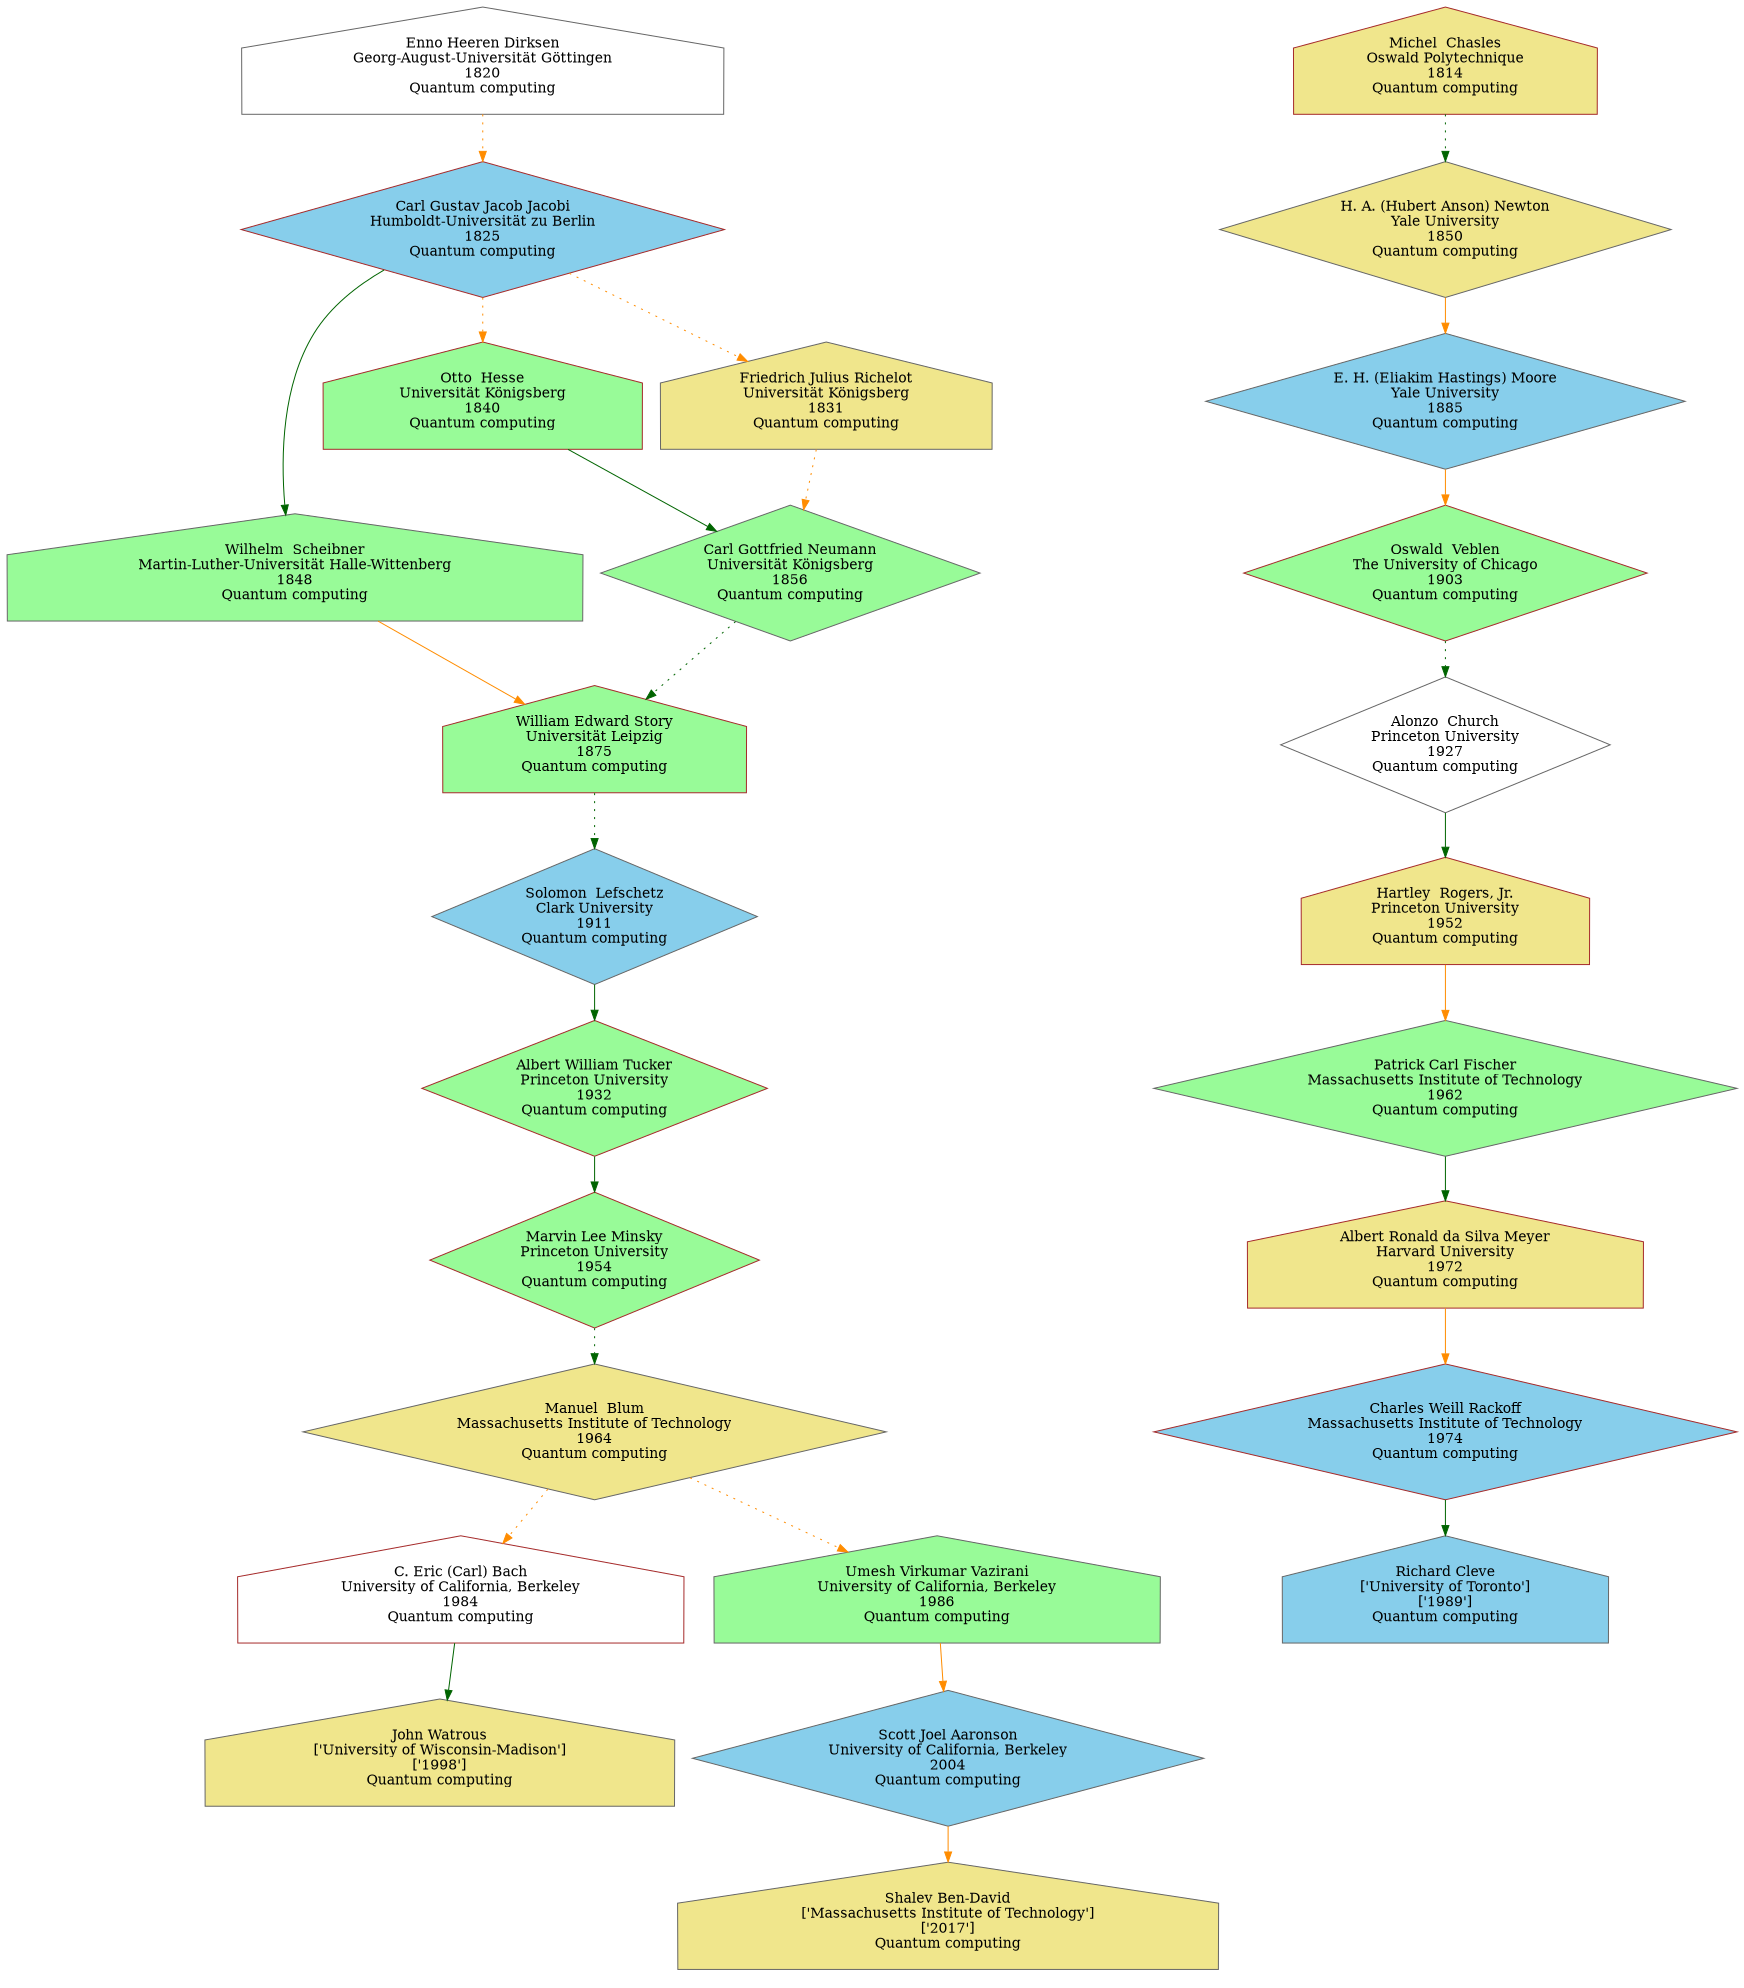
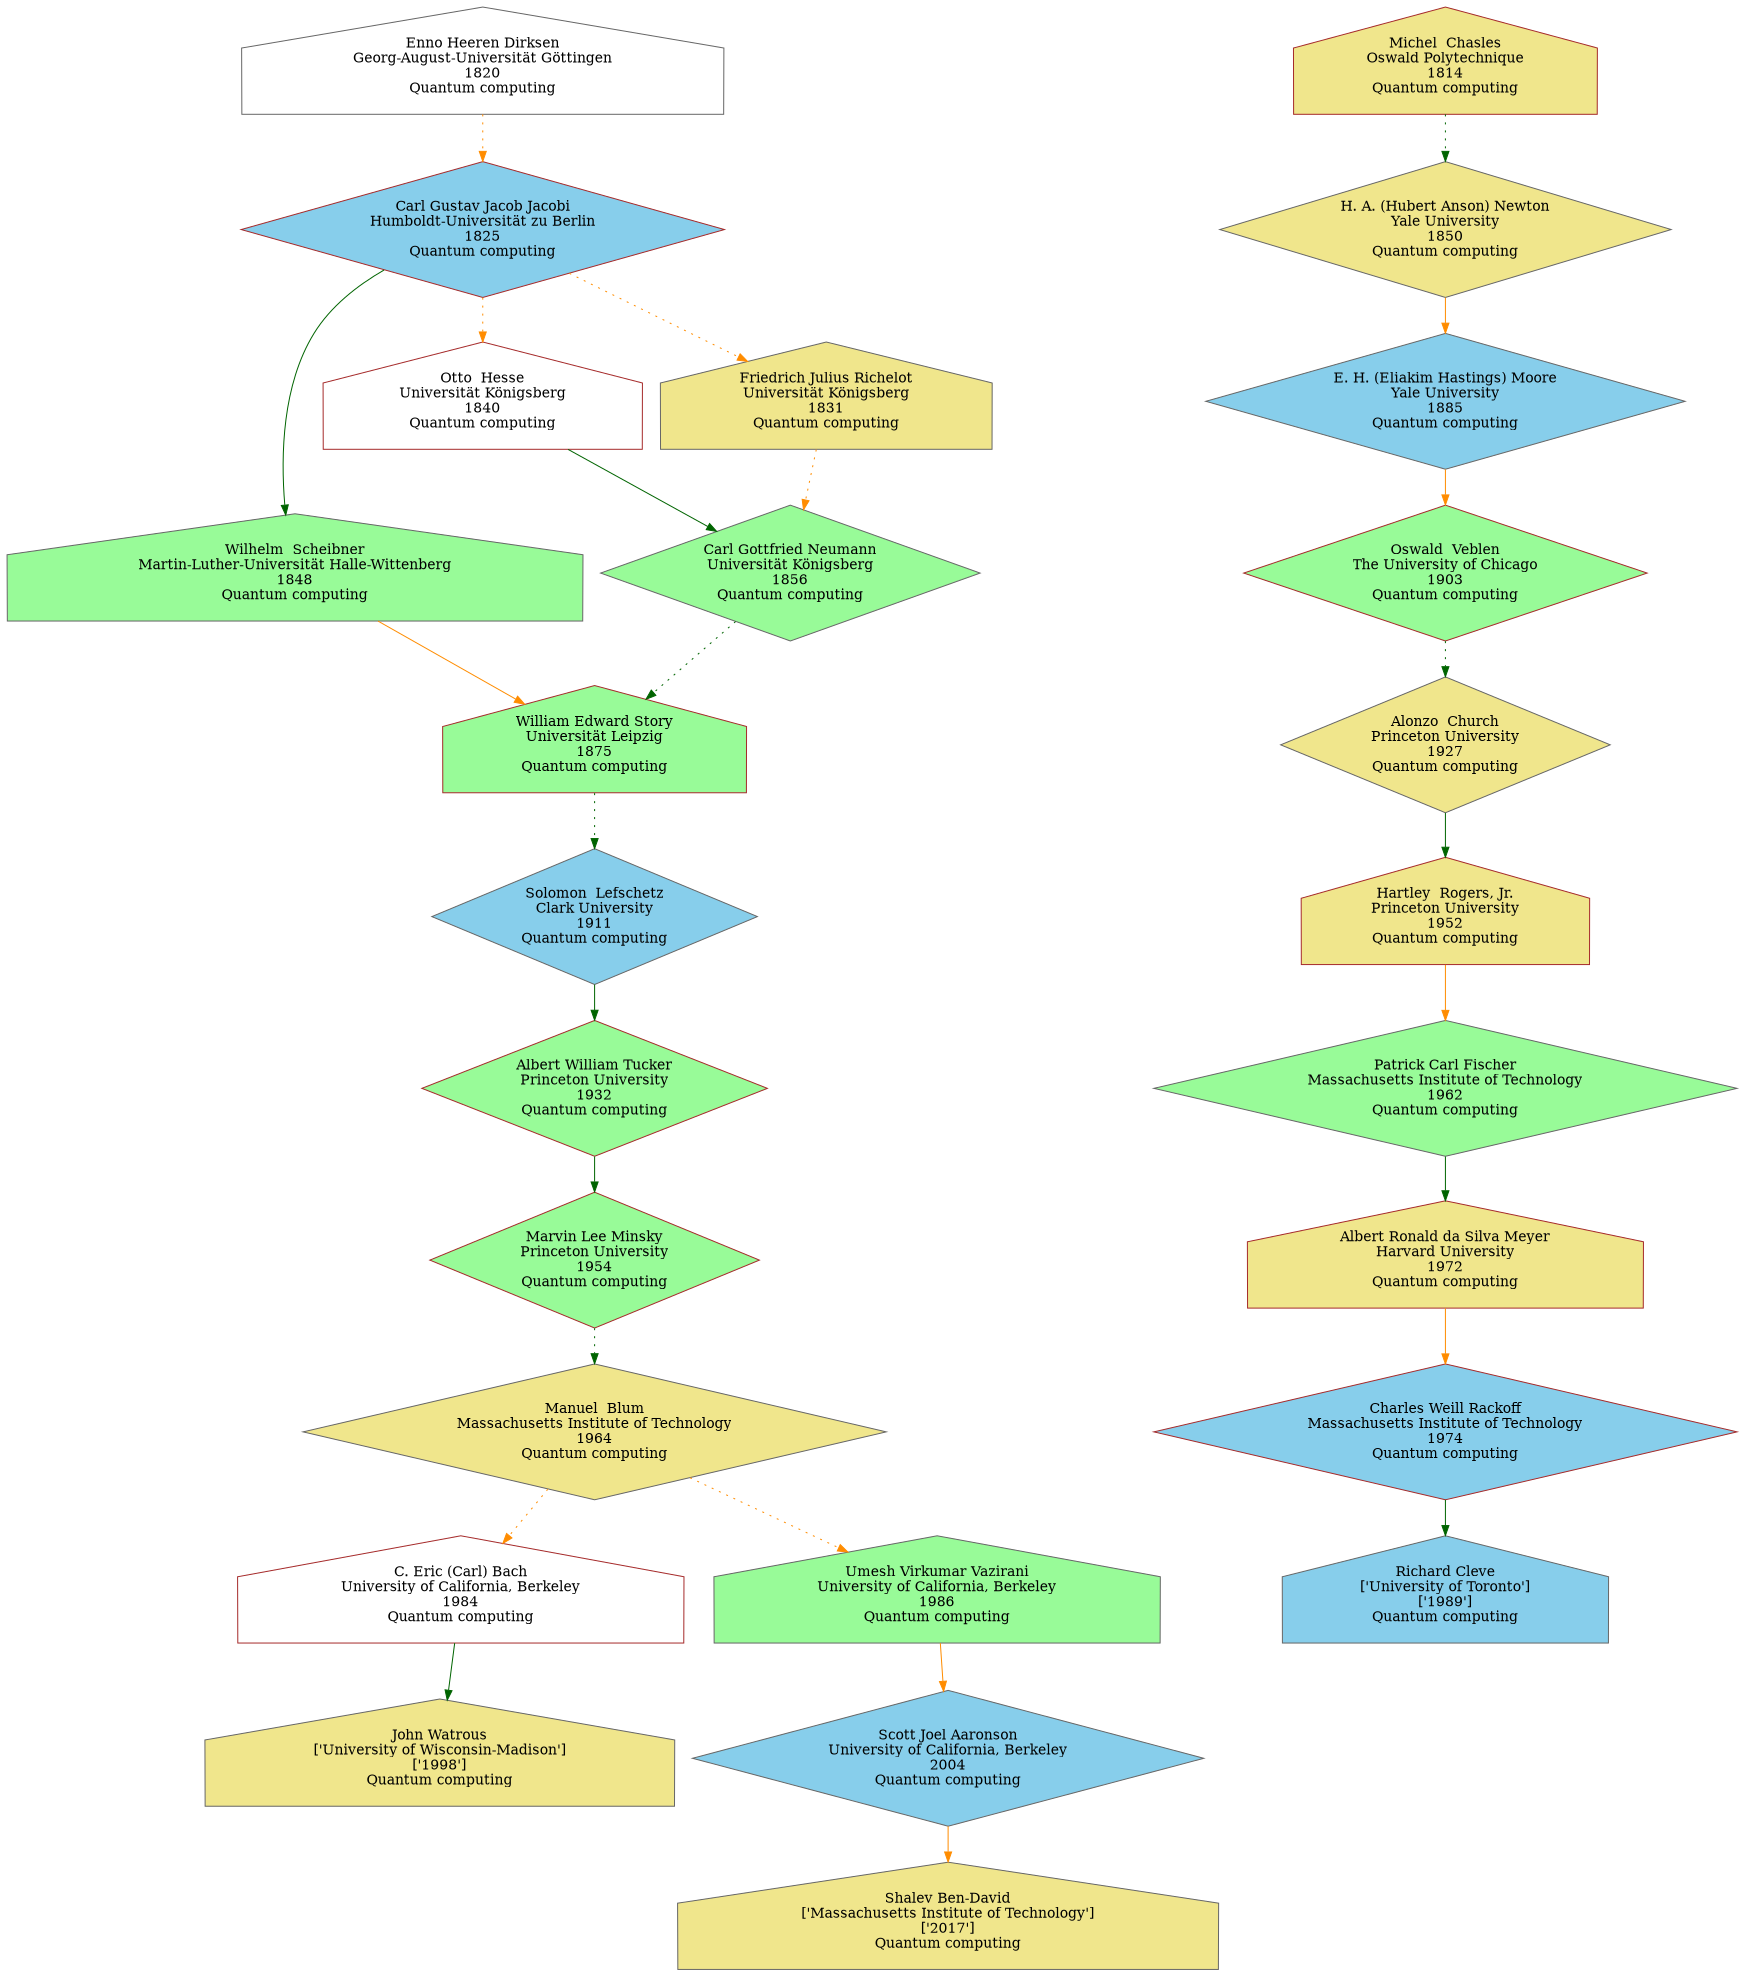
node "Otto  Hesse Universität Königsberg 1840 Quantum computing": fillcolor palegreen -> white
node "Alonzo  Church Princeton University 1927 Quantum computing": fillcolor white -> khaki
